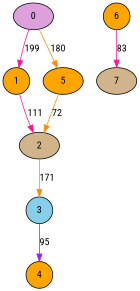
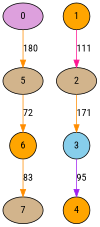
edge "0" -> "1": removed, label "199"
edge "6" -> "7": color deeppink -> darkorange
node "5": fillcolor orange -> tan
edge "5" -> "2": now "5" -> "6"
